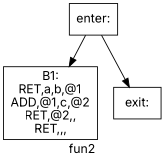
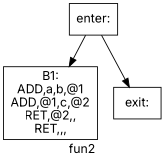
node "B1: RET,a,b,@1 ADD,@1,c,@2 RET,@2,, RET,,,": label "B1: RET,a,b,@1 ADD,@1,c,@2 RET,@2,, RET,,," -> "B1: ADD,a,b,@1 ADD,@1,c,@2 RET,@2,, RET,,,"
